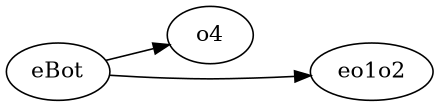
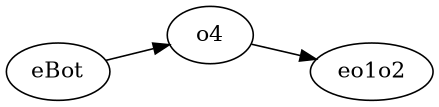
edge "eBot" -> "eo1o2": now "o4" -> "eo1o2"
